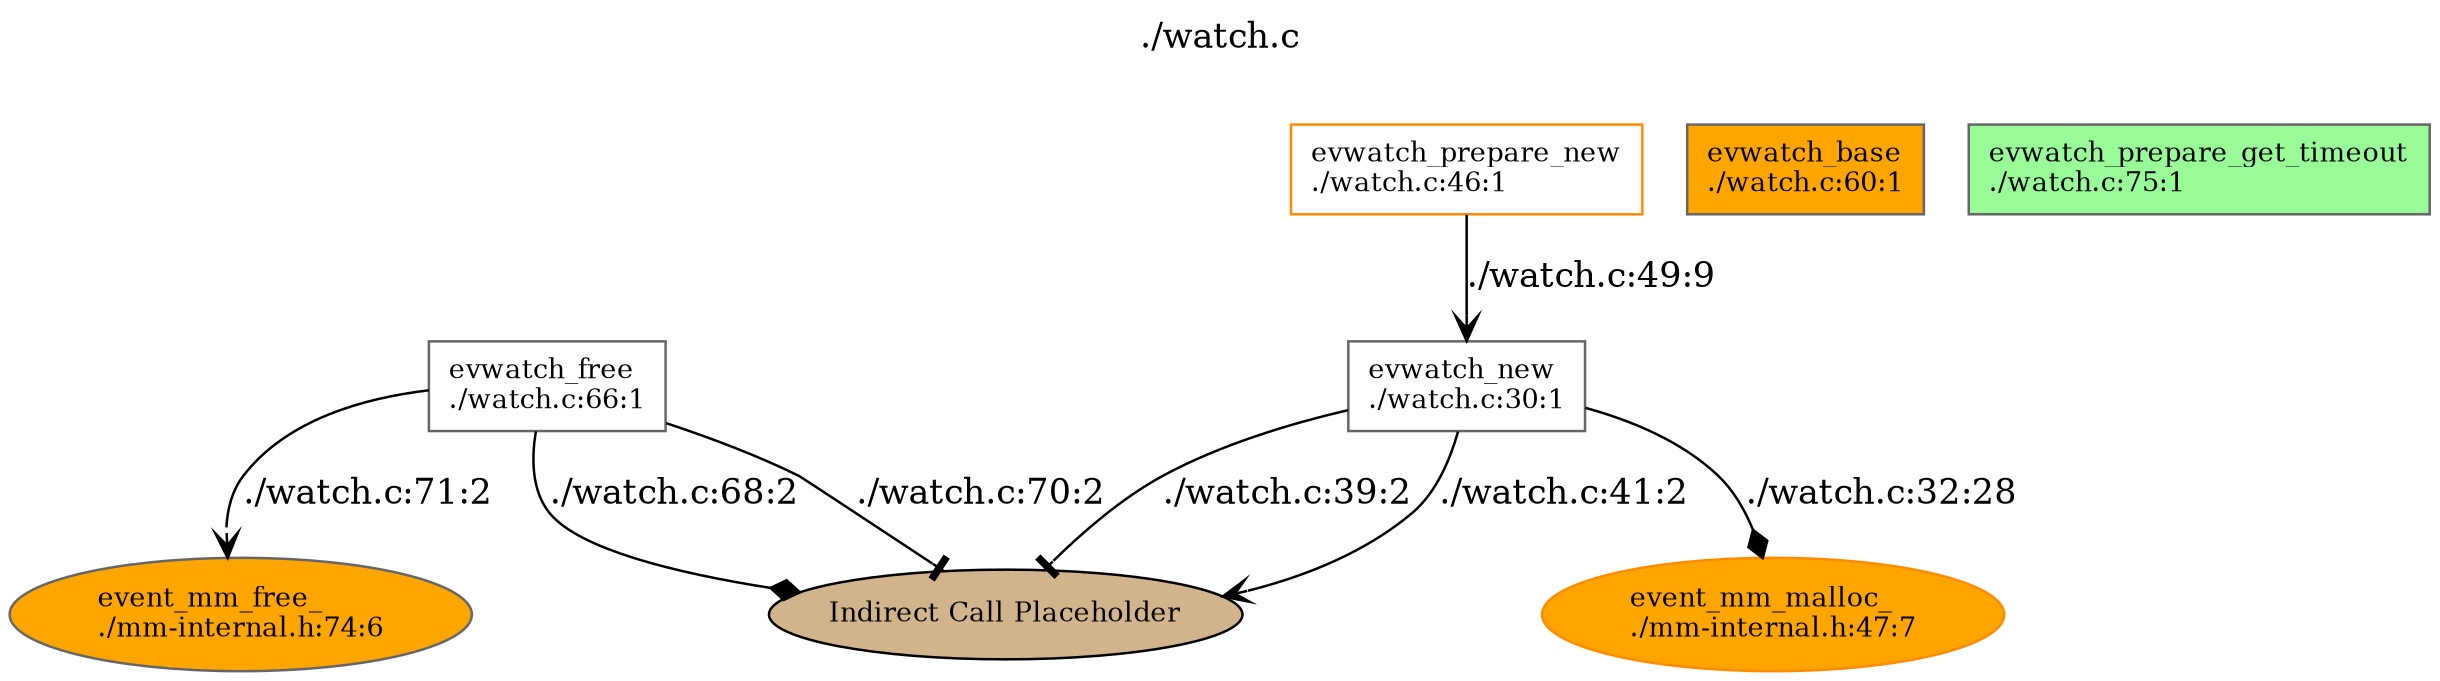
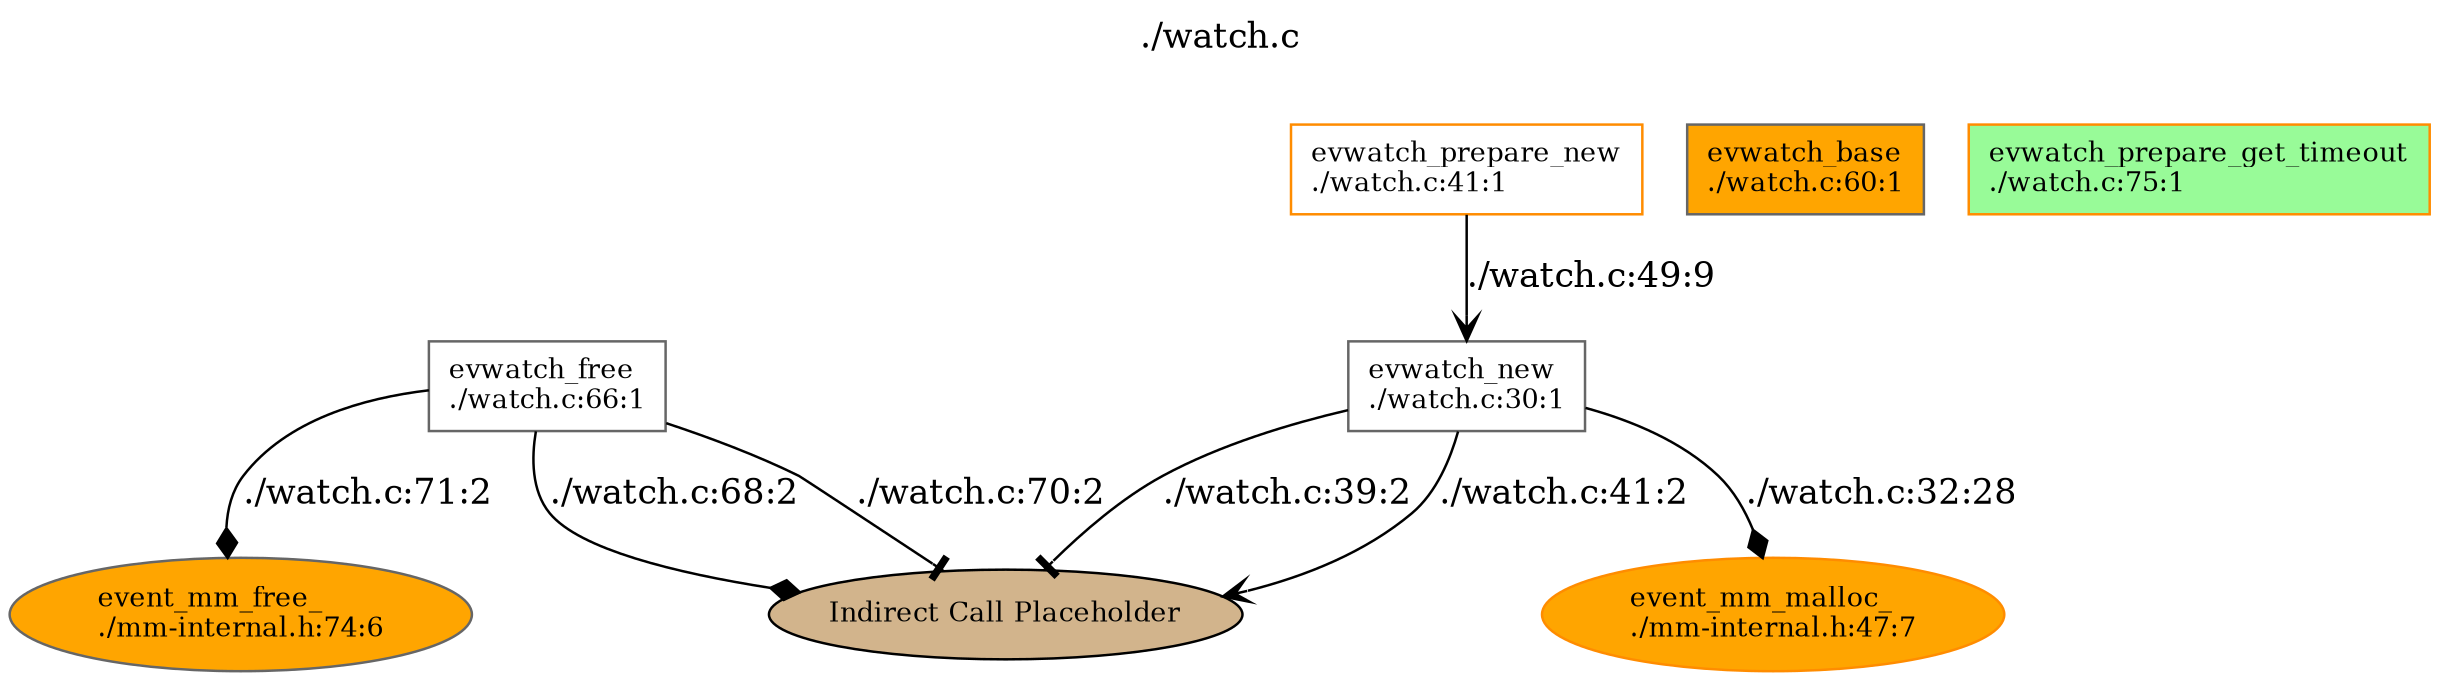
node "evwatch_prepare_new ./watch.c:46:1": label "evwatch_prepare_new ./watch.c:46:1" -> "evwatch_prepare_new ./watch.c:41:1"
node "evwatch_prepare_get_timeout ./watch.c:75:1": color gray40 -> darkorange
edge "evwatch_free ./watch.c:66:1" -> "event_mm_free_ ./mm-internal.h:74:6": arrowhead vee -> diamond
